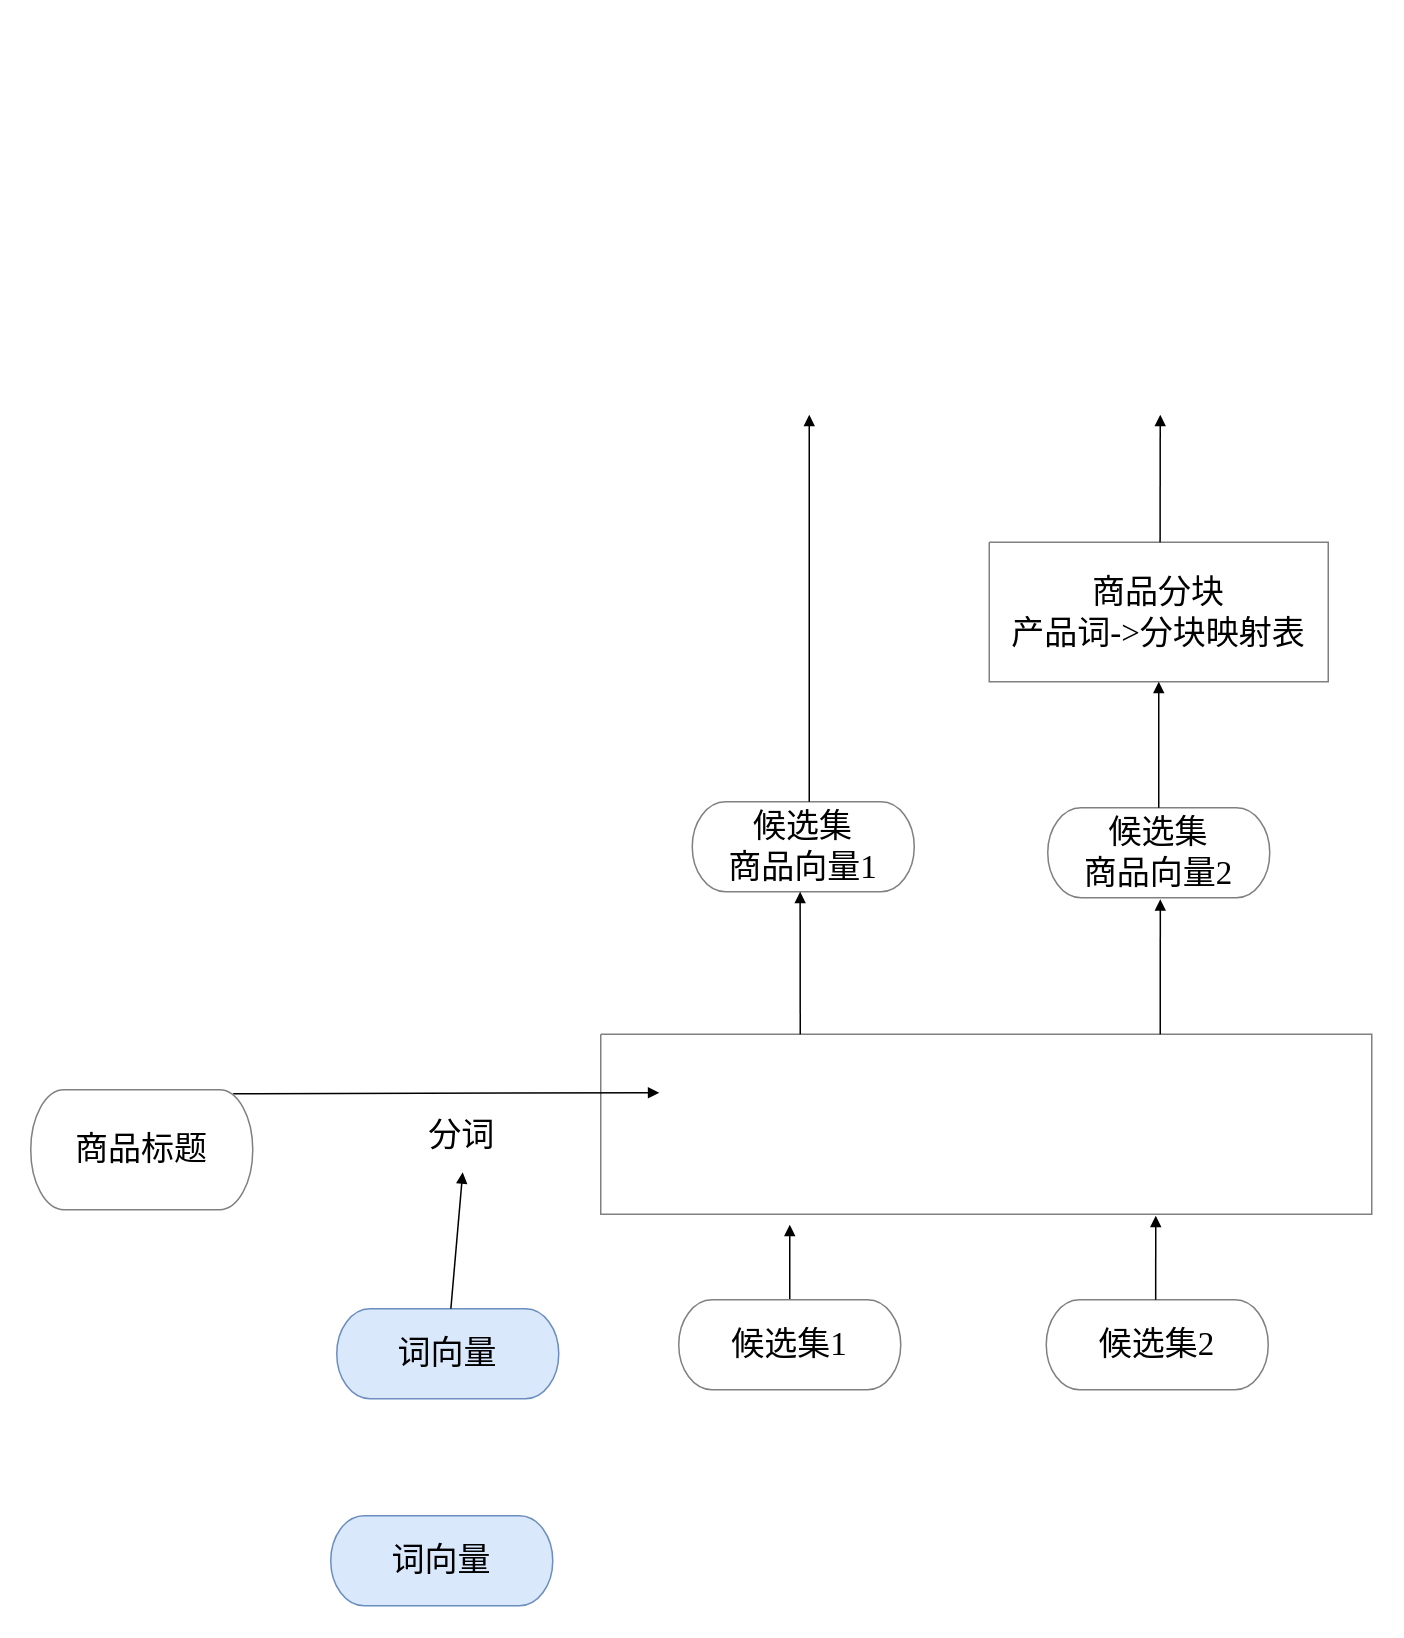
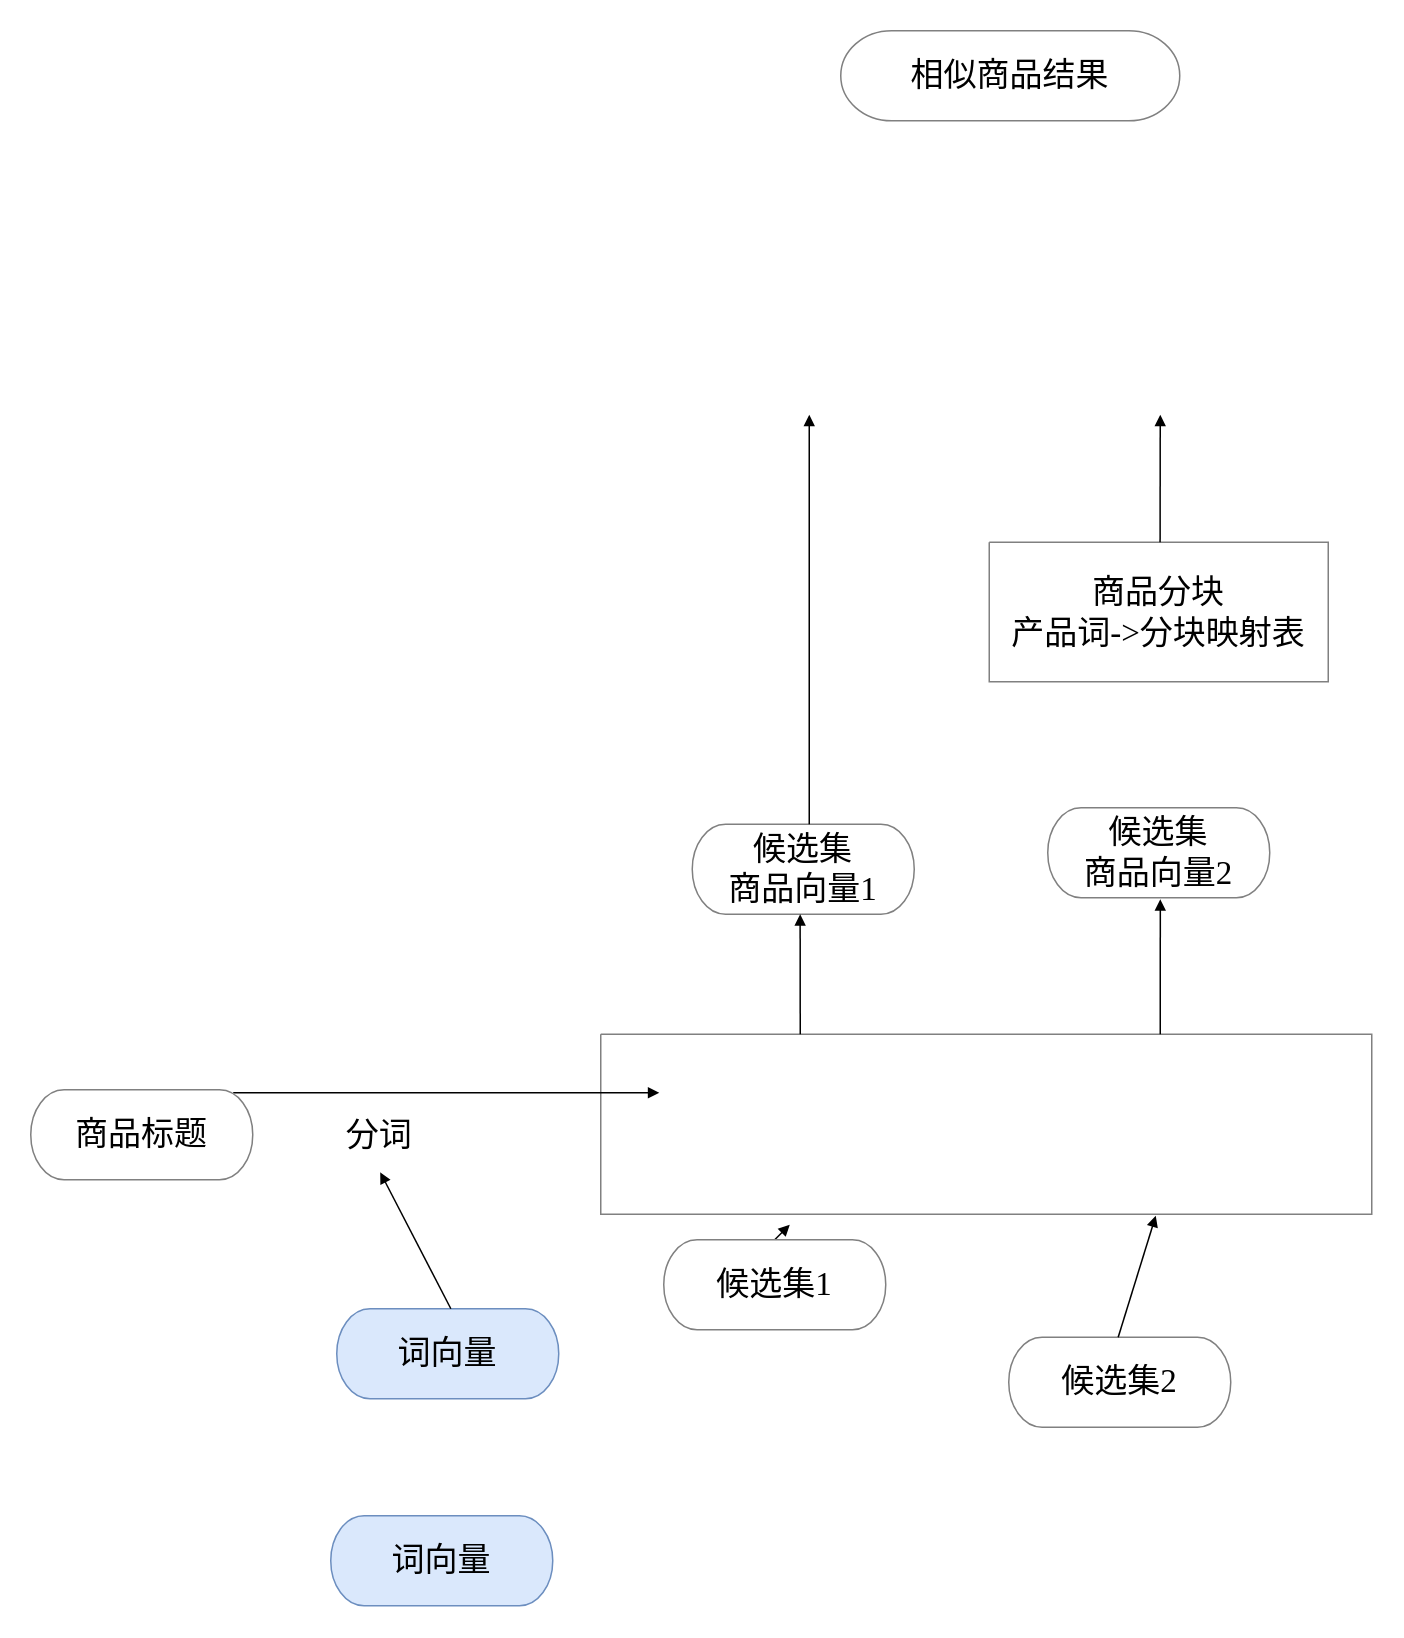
node "相似商品结果": added
edge "候选集 商品向量2" -> "商品分块 产品词->分块映射表": removed
node "候选集 商品向量1": moved (803, 847) -> (803, 869)
node "分词": moved (462, 1136) -> (380, 1136)
node "商品标题": size 222x120 -> 222x90
node "候选集1": moved (790, 1345) -> (775, 1285)
node "候选集2": moved (1157, 1345) -> (1120, 1382)
